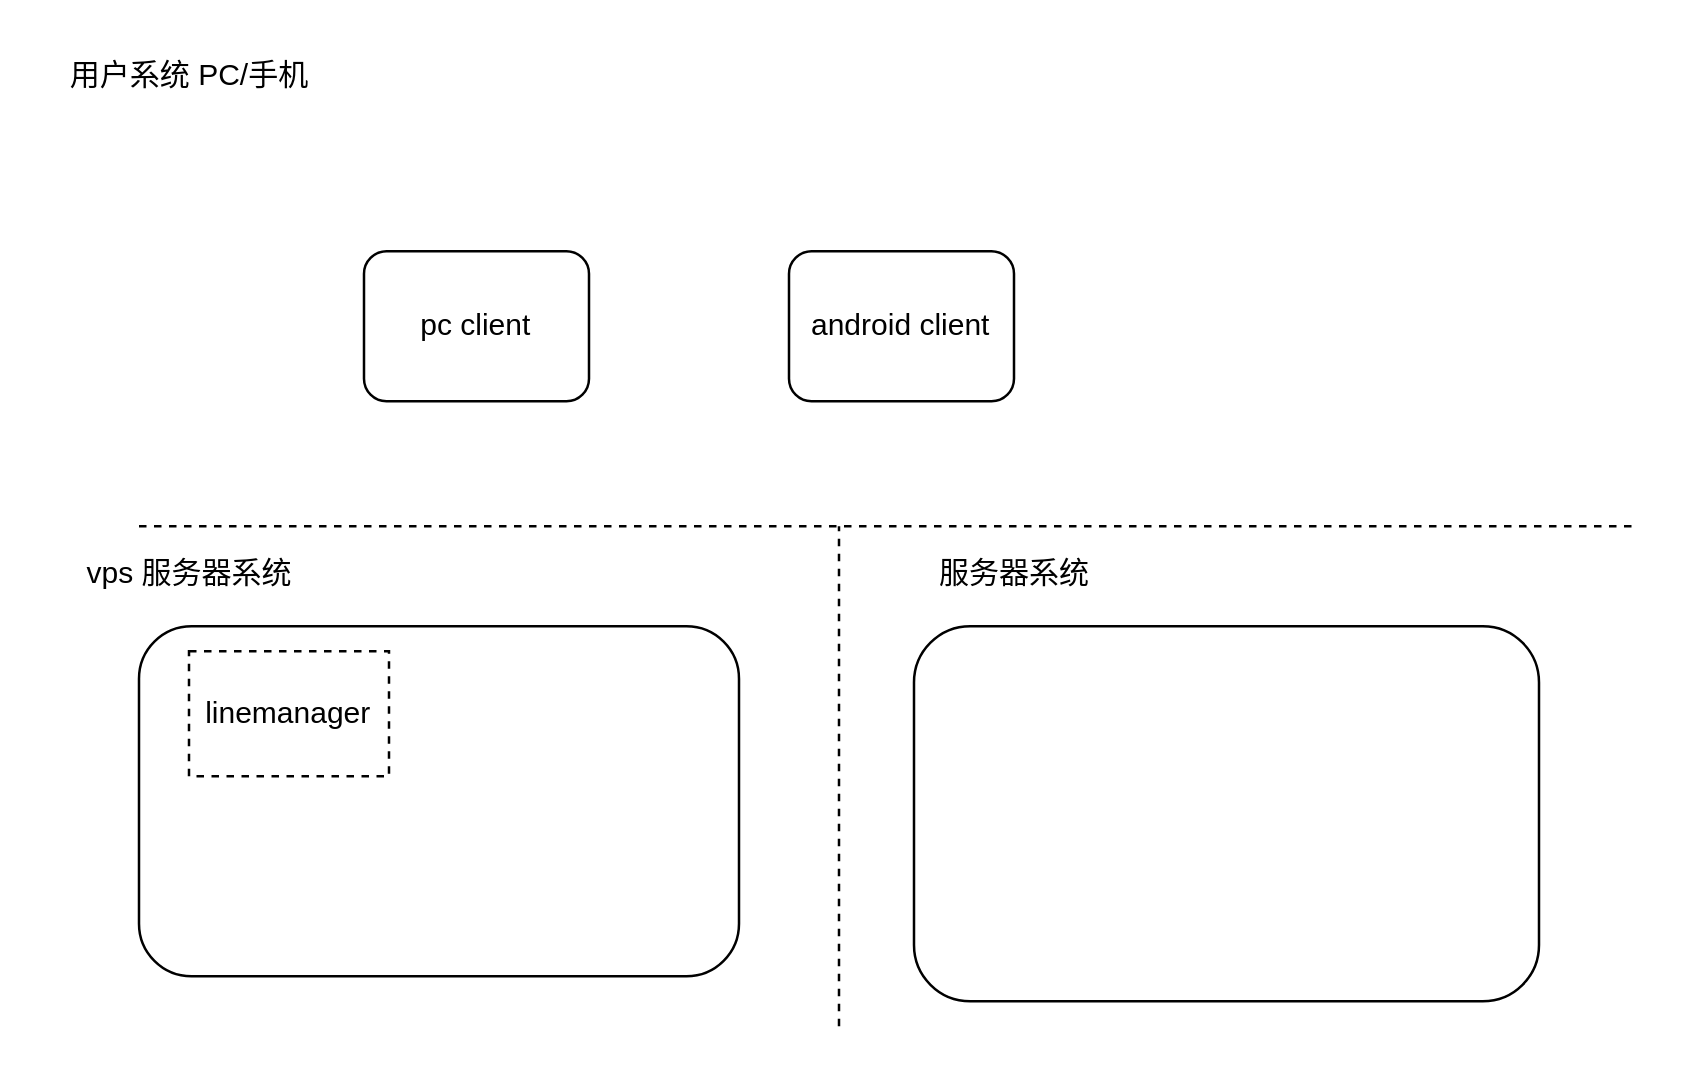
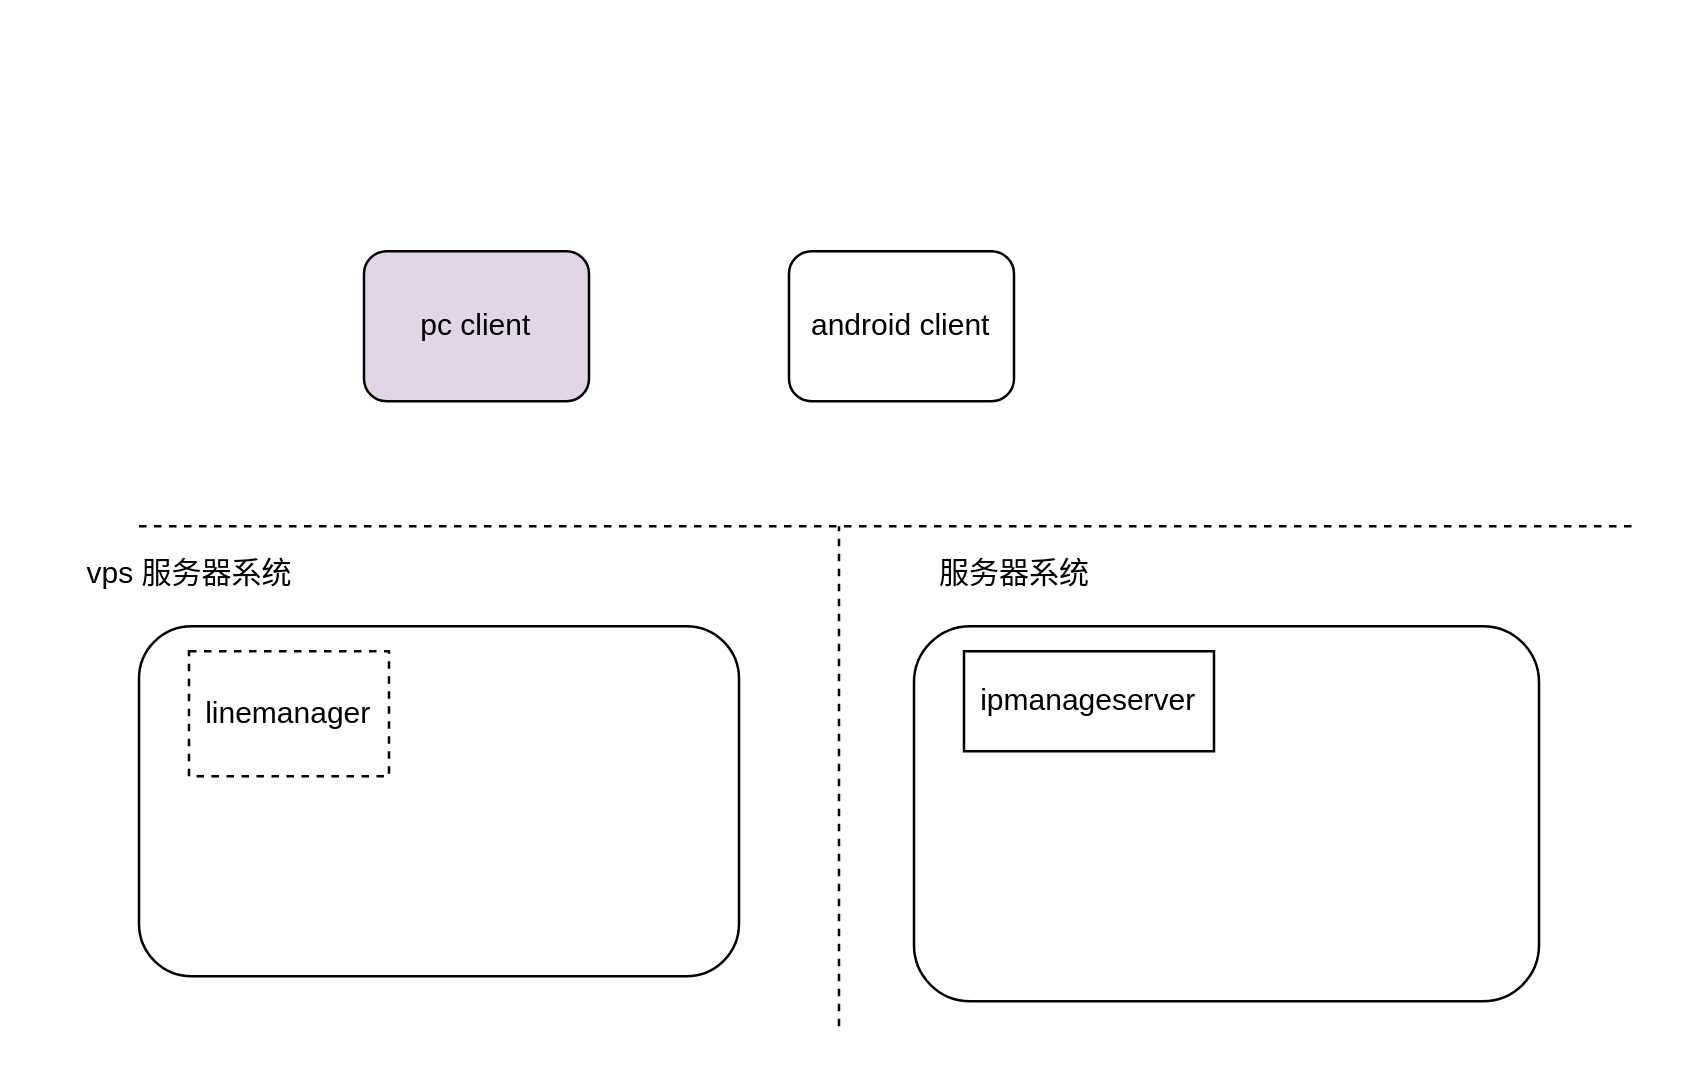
node "用户系统 PC/手机": removed
node "pc client": fillcolor #ffffff -> #e1d5e7
node "ipmanageserver": added
